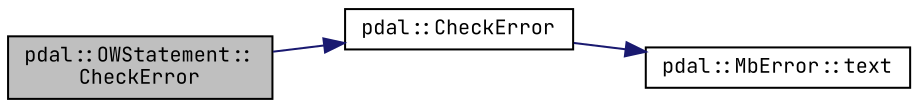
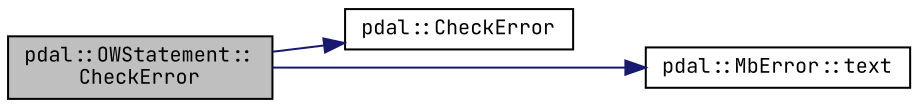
edge "pdal::CheckError" -> "pdal::MbError::text": now "pdal::OWStatement:: CheckError" -> "pdal::MbError::text"
